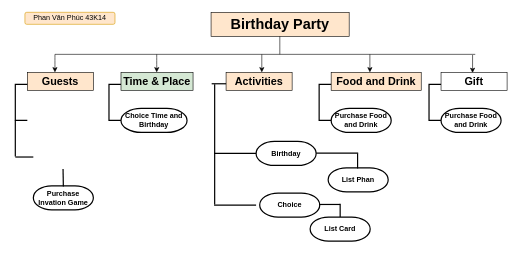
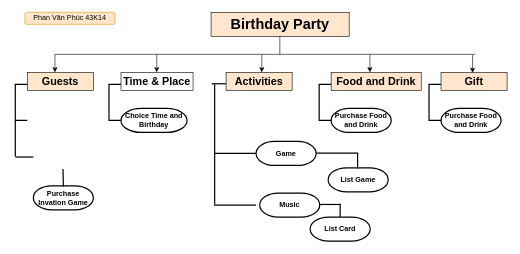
node "Time & Place": fillcolor #d5e8d4 -> #ffffff
node "Gift": fillcolor #ffffff -> #ffe6cc
node "Birthday": label "Birthday" -> "Game"
node "List Phan": label "List Phan" -> "List Game"
node "Choice": label "Choice" -> "Music"
